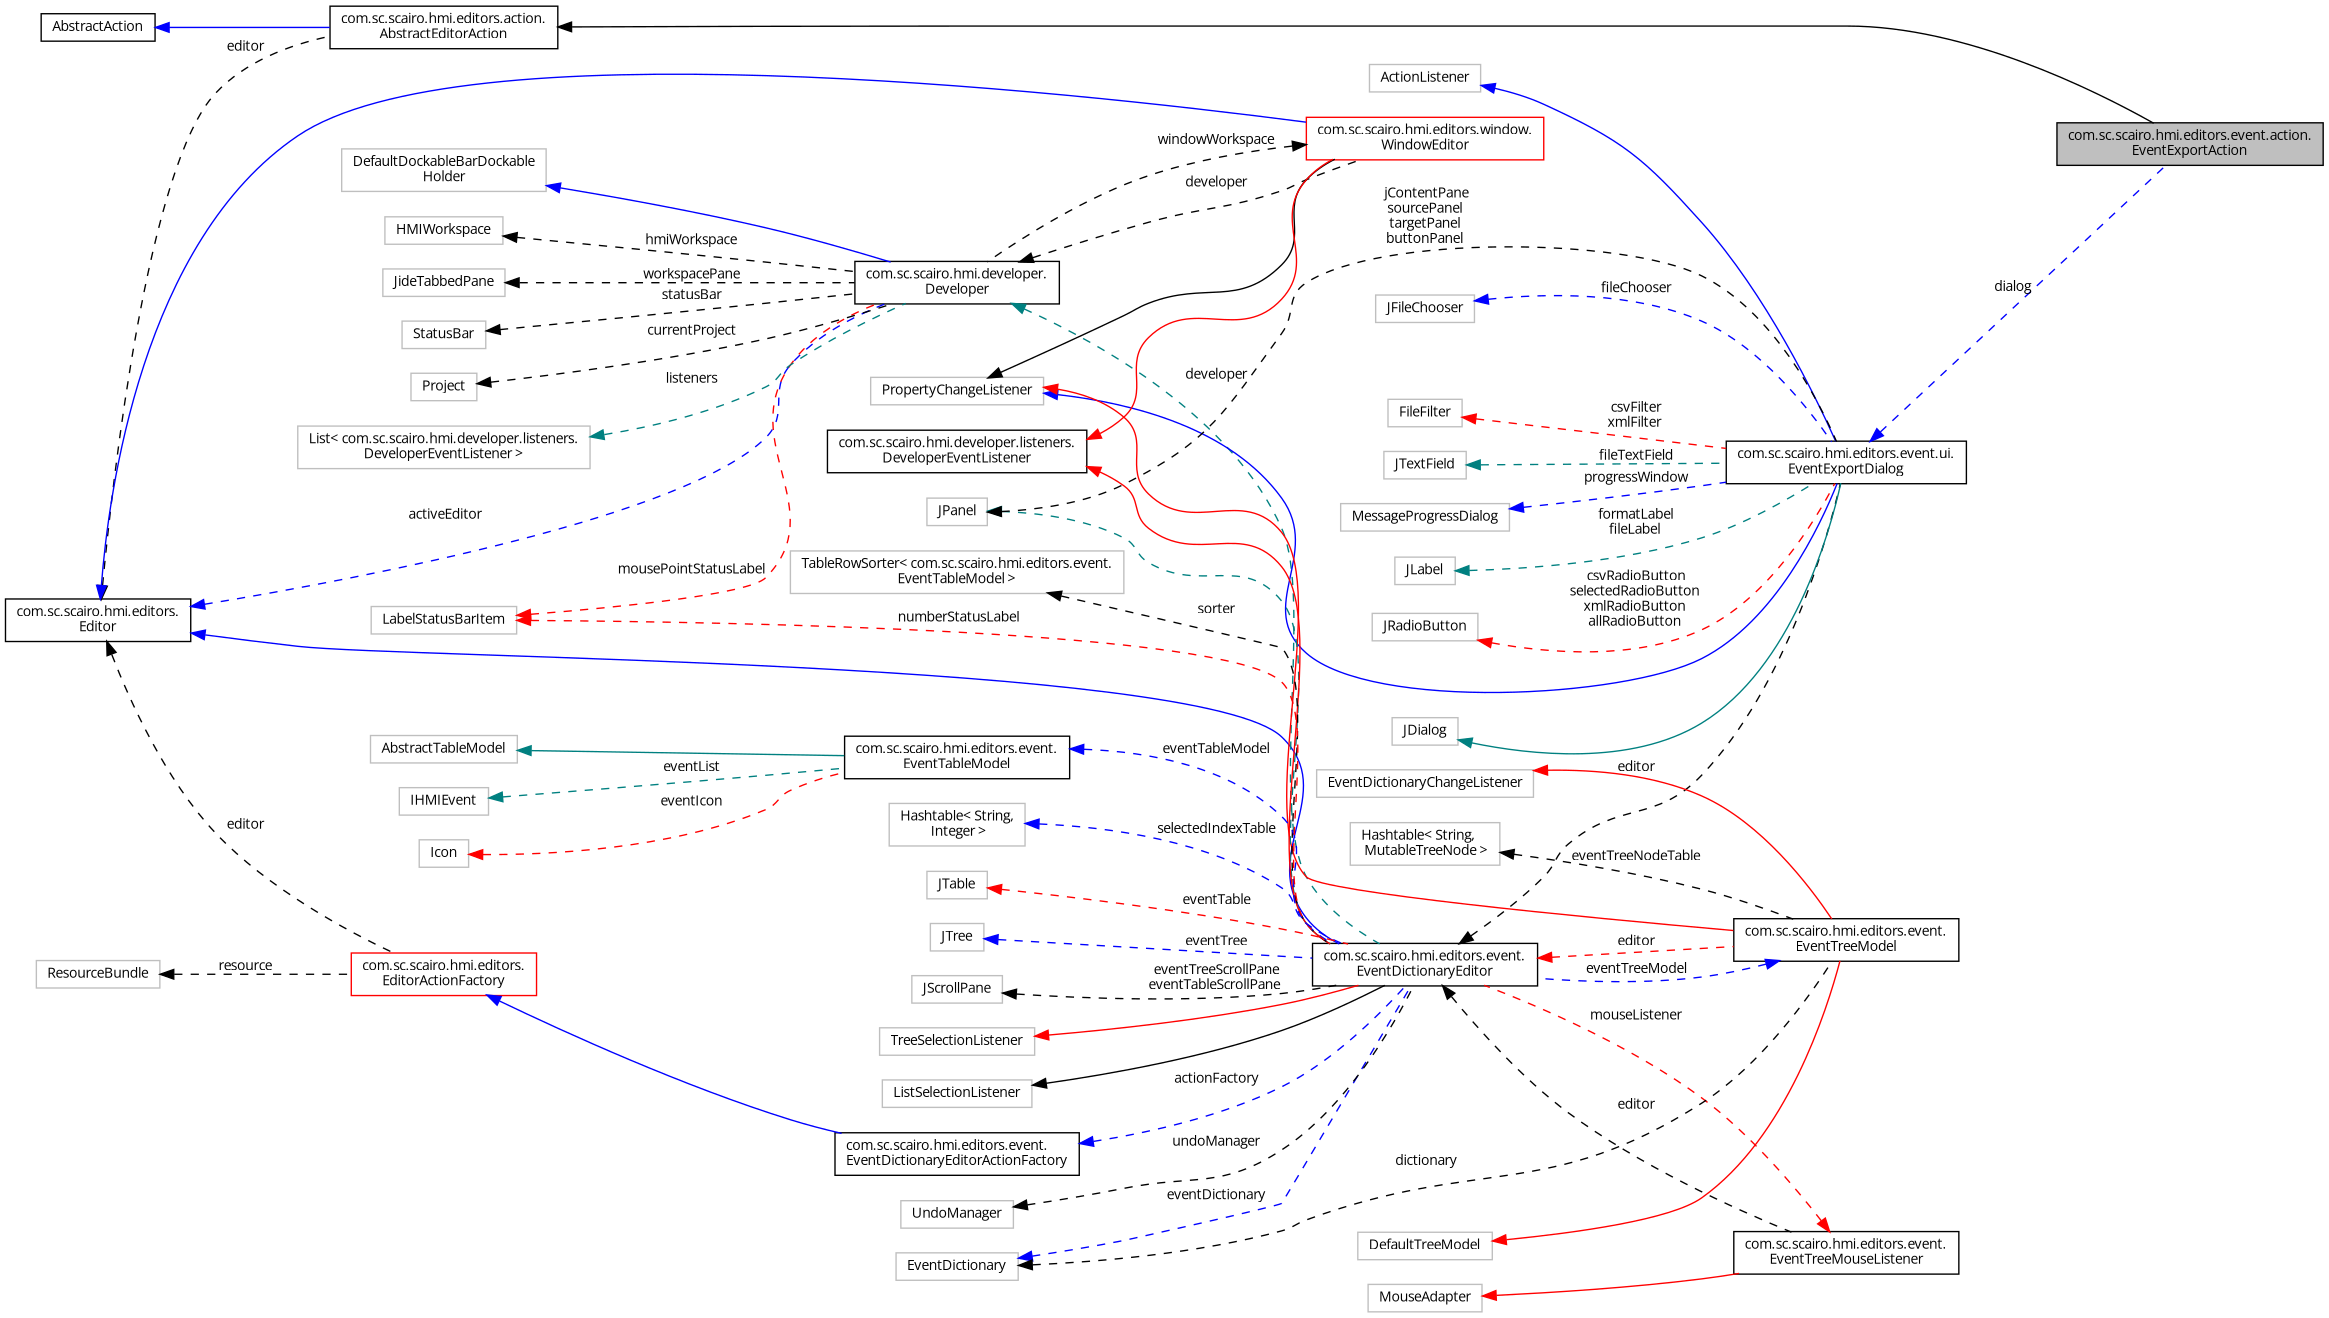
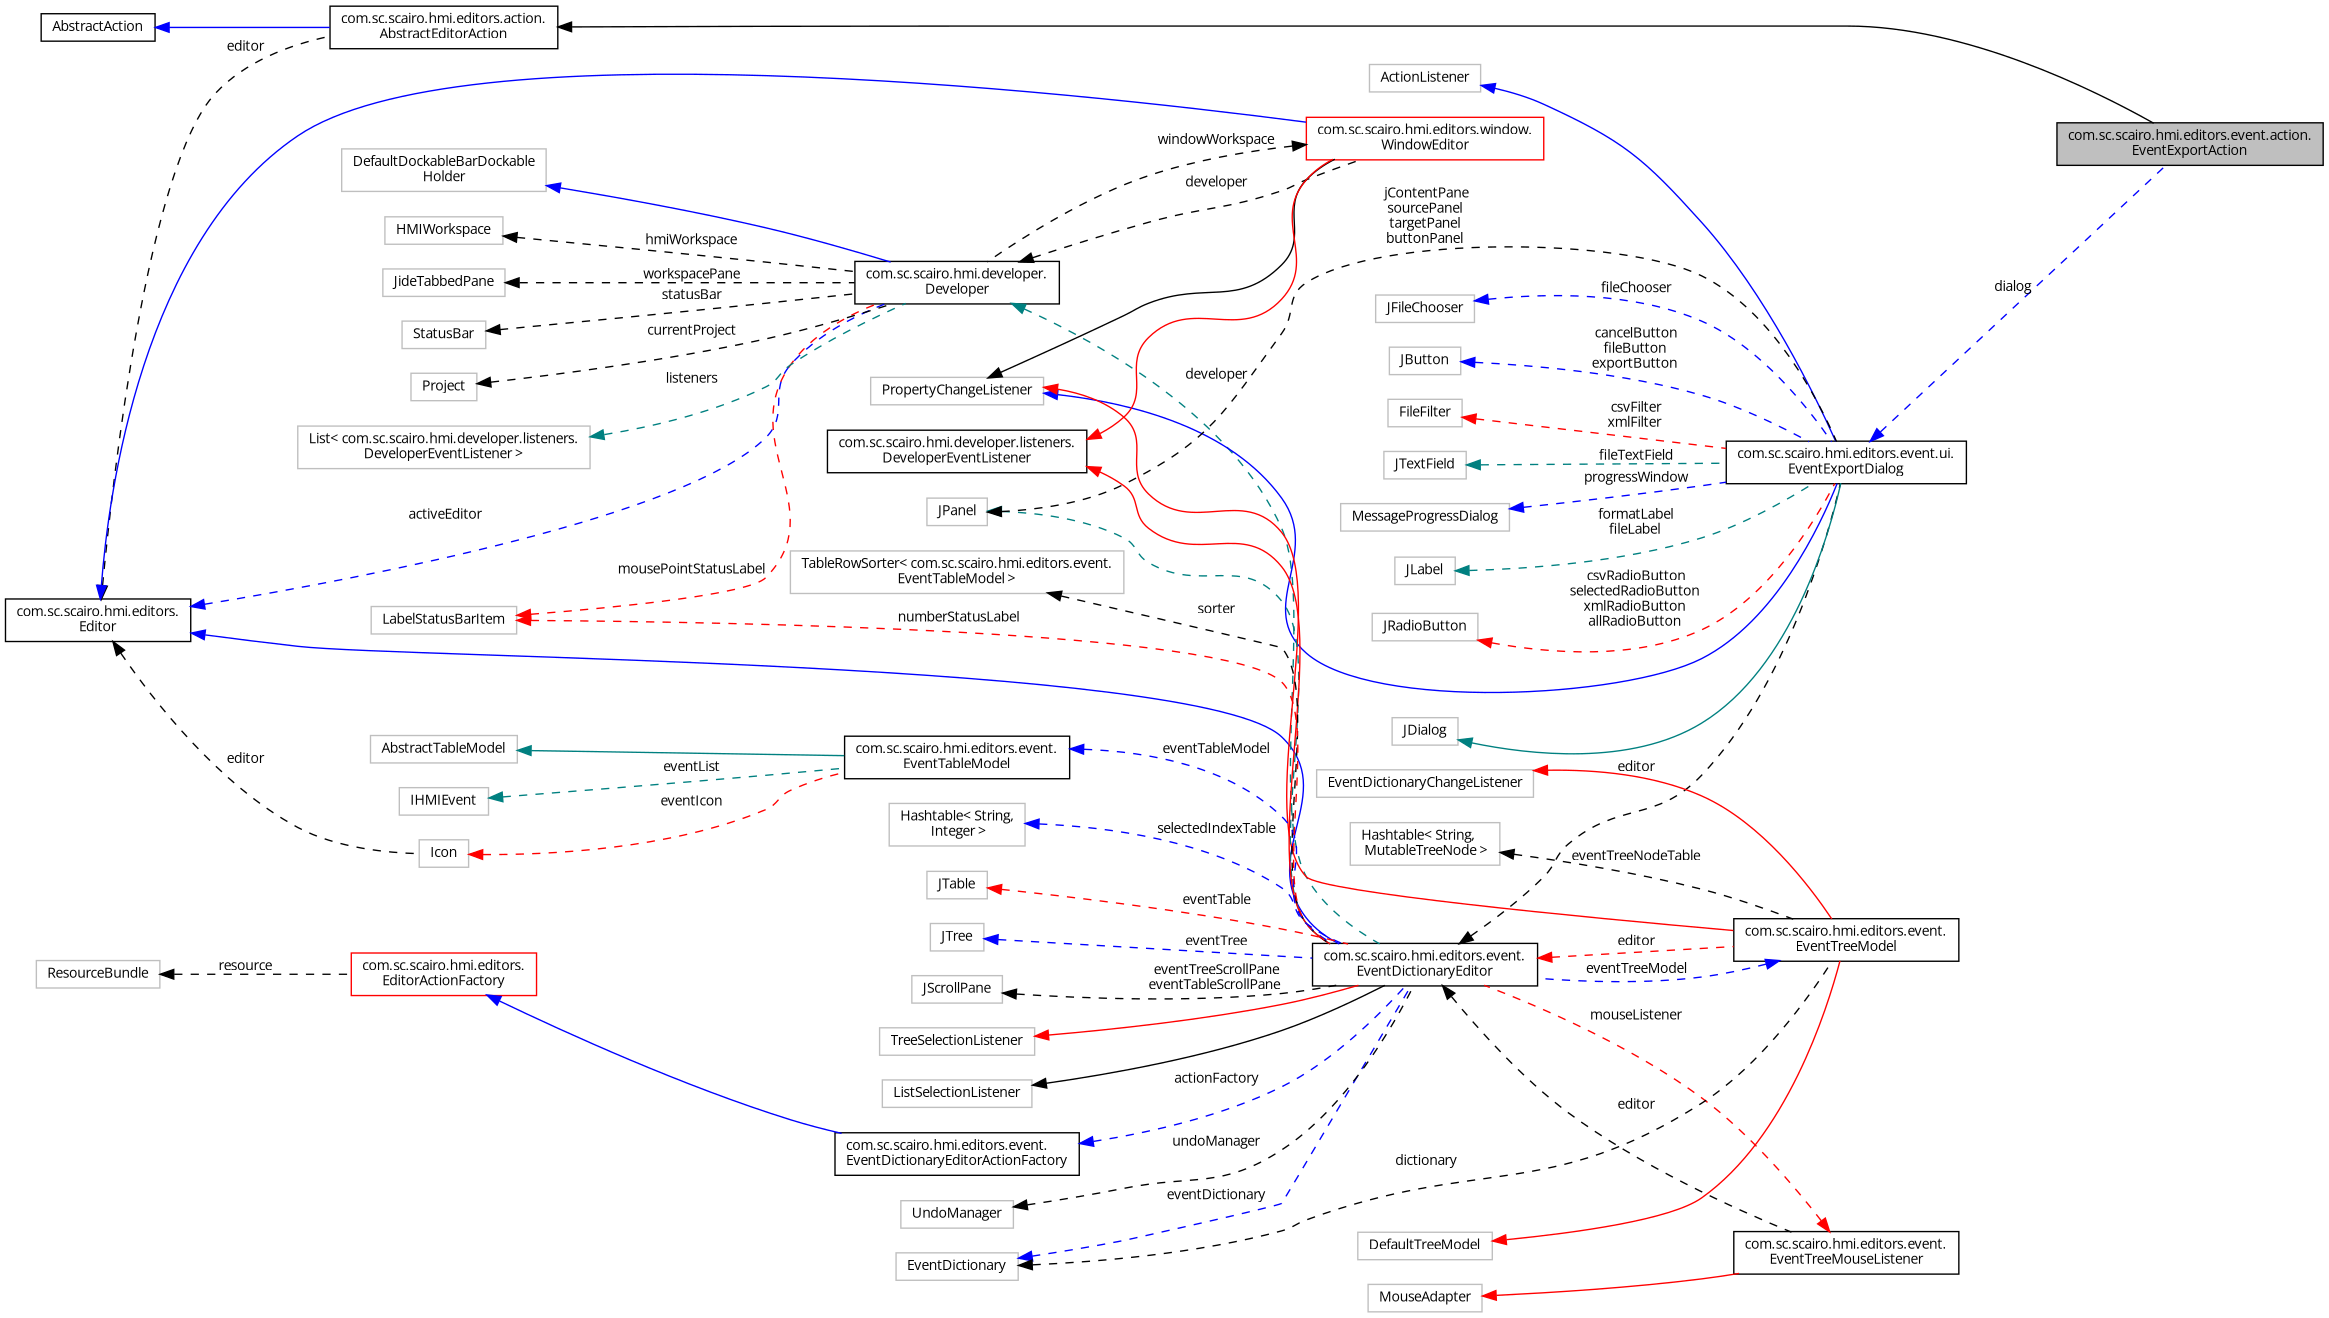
node "JButton": added
edge "com.sc.scairo.hmi.editors. EditorActionFactory" -> "com.sc.scairo.hmi.editors. Editor": now "Icon" -> "com.sc.scairo.hmi.editors. Editor"
